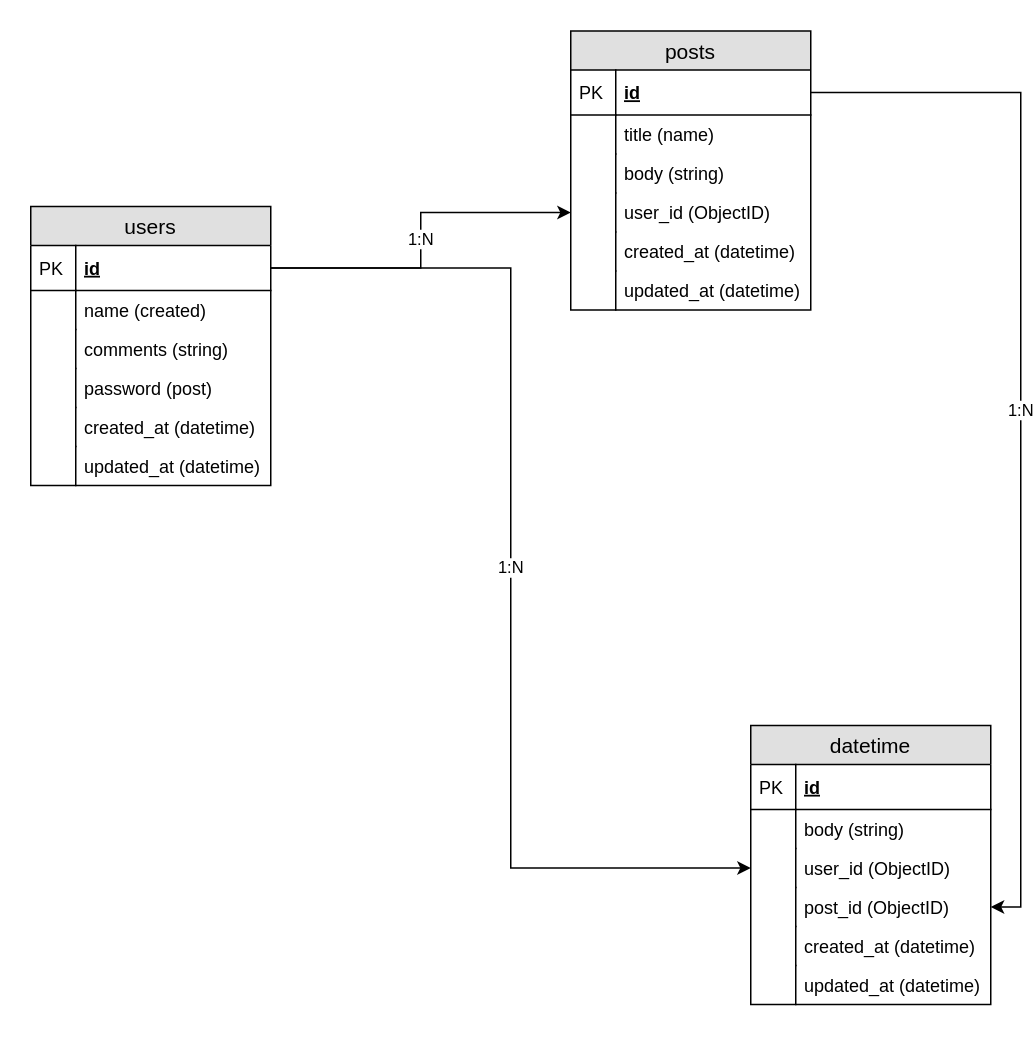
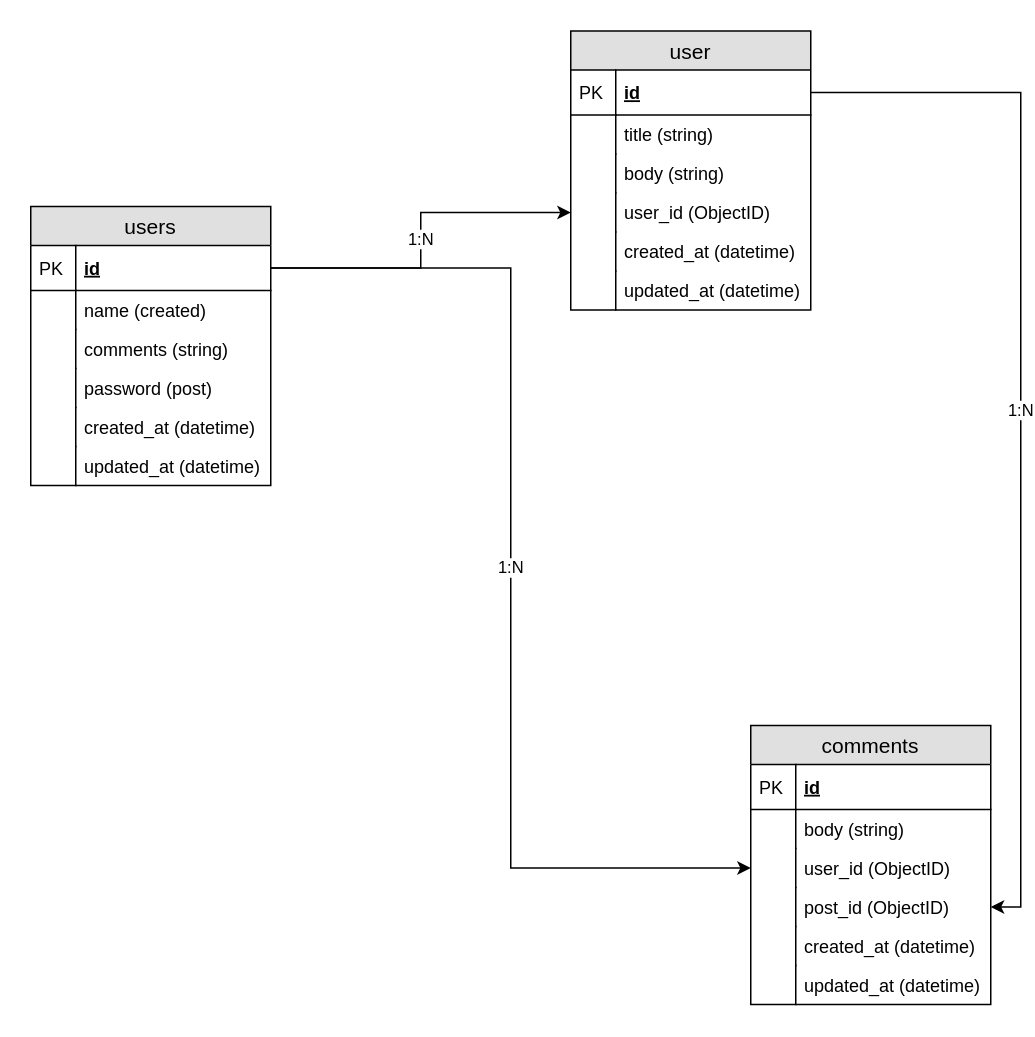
node "posts": label "posts" -> "user"
node "title (name)": label "title (name)" -> "title (string)"
node "datetime": label "datetime" -> "comments"
